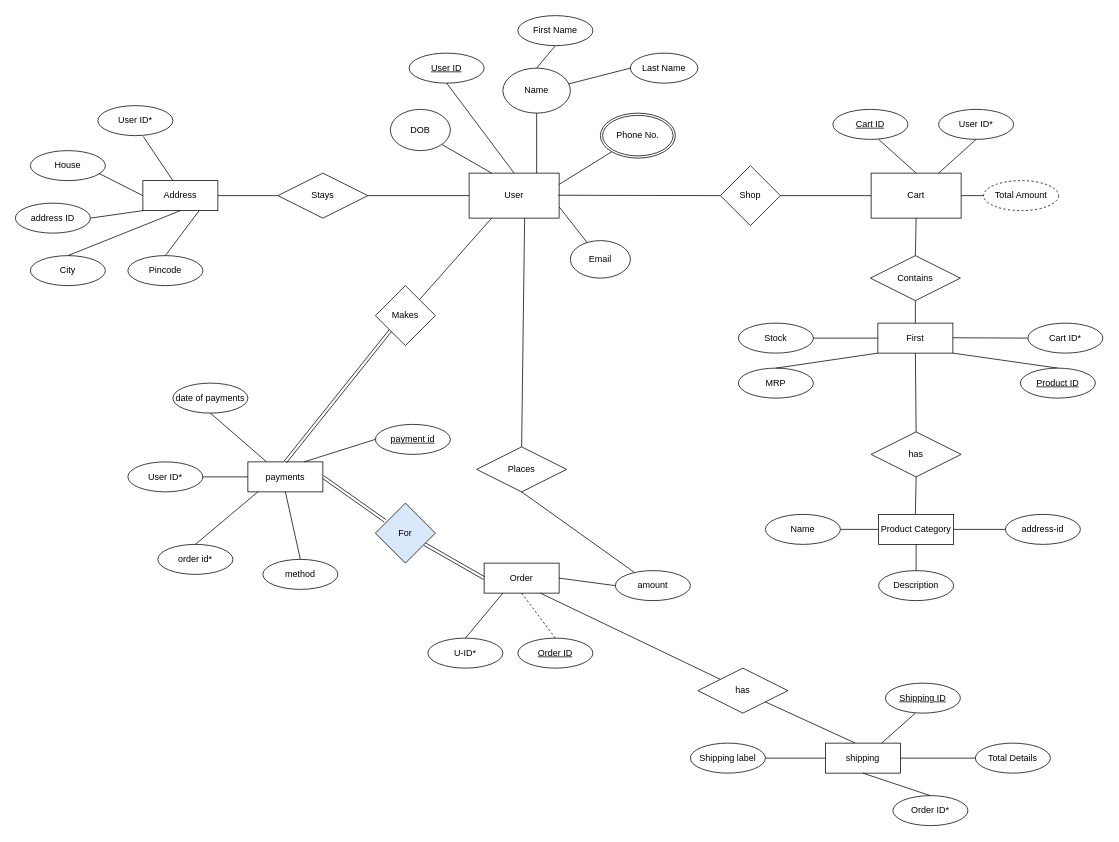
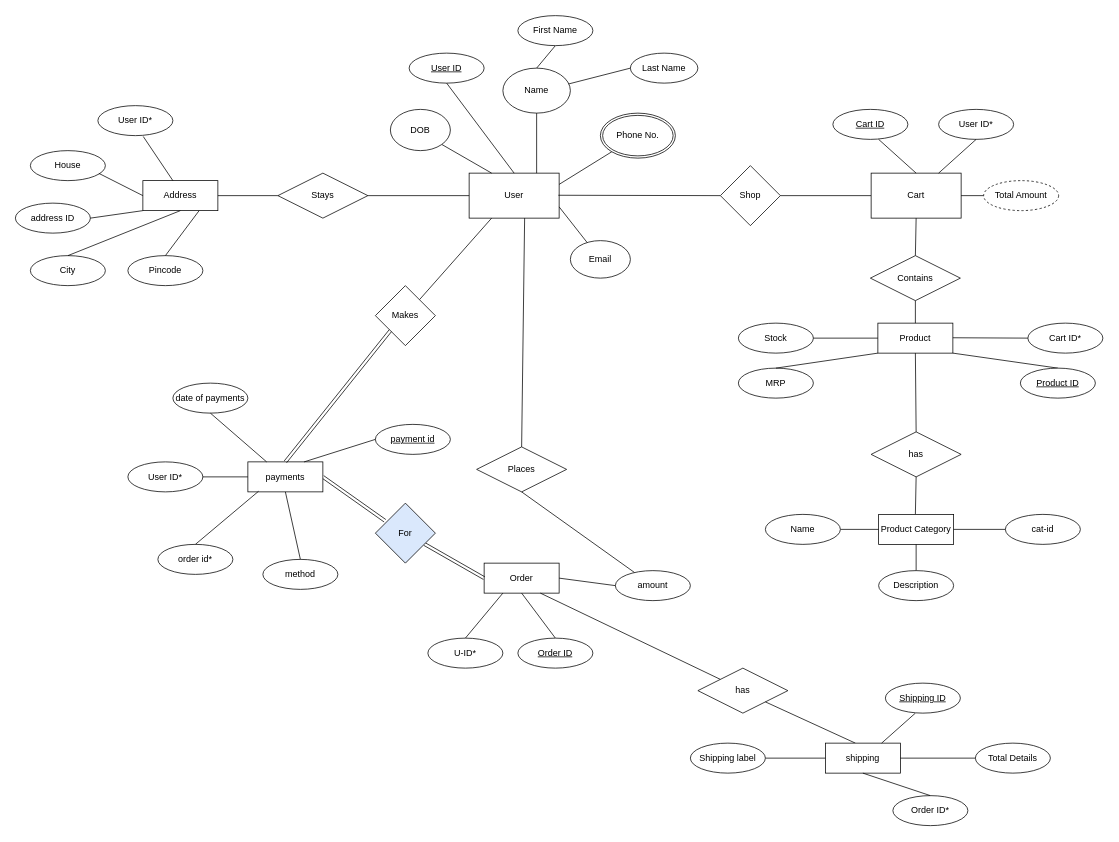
node "First": label "First" -> "Product"
node "address-id": label "address-id" -> "cat-id"
edge "Order" -- "Order ID": style dashed -> solid
